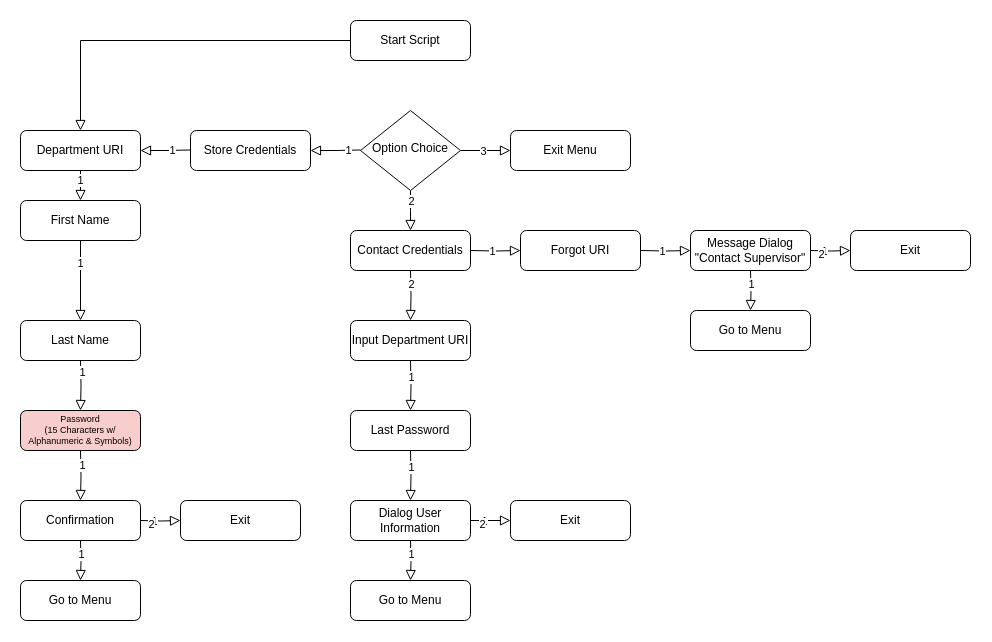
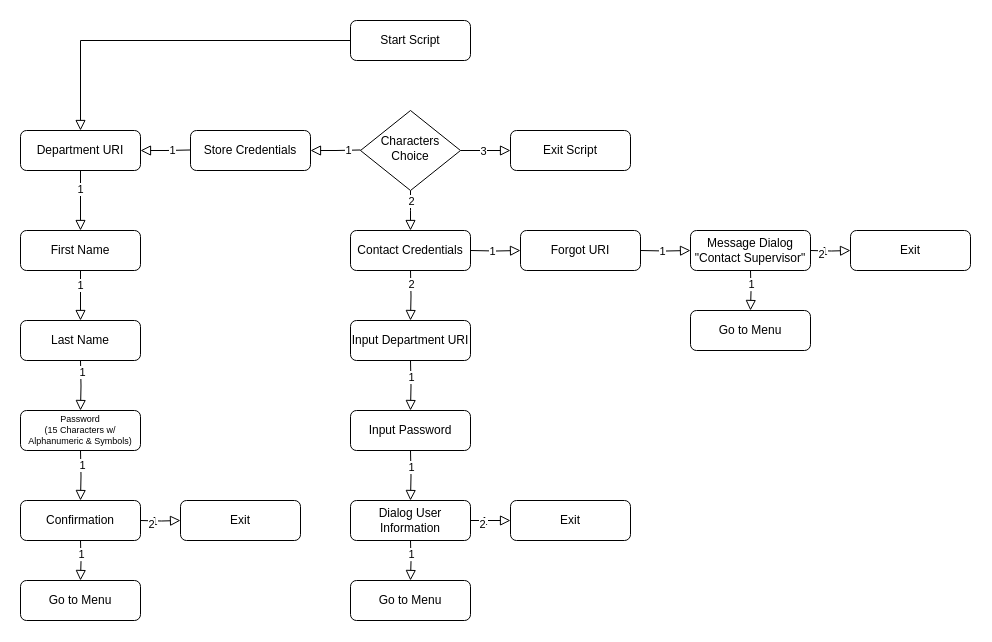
node "Option Choice": label "Option Choice" -> "Characters Choice"
node "Exit Menu": label "Exit Menu" -> "Exit Script"
node "First Name": moved (81, 221) -> (81, 251)
node "Password (15 Characters w/ Alphanumeric & Symbols)": fillcolor #f8cecc -> #ffffff
node "Last Password": label "Last Password" -> "Input Password"
